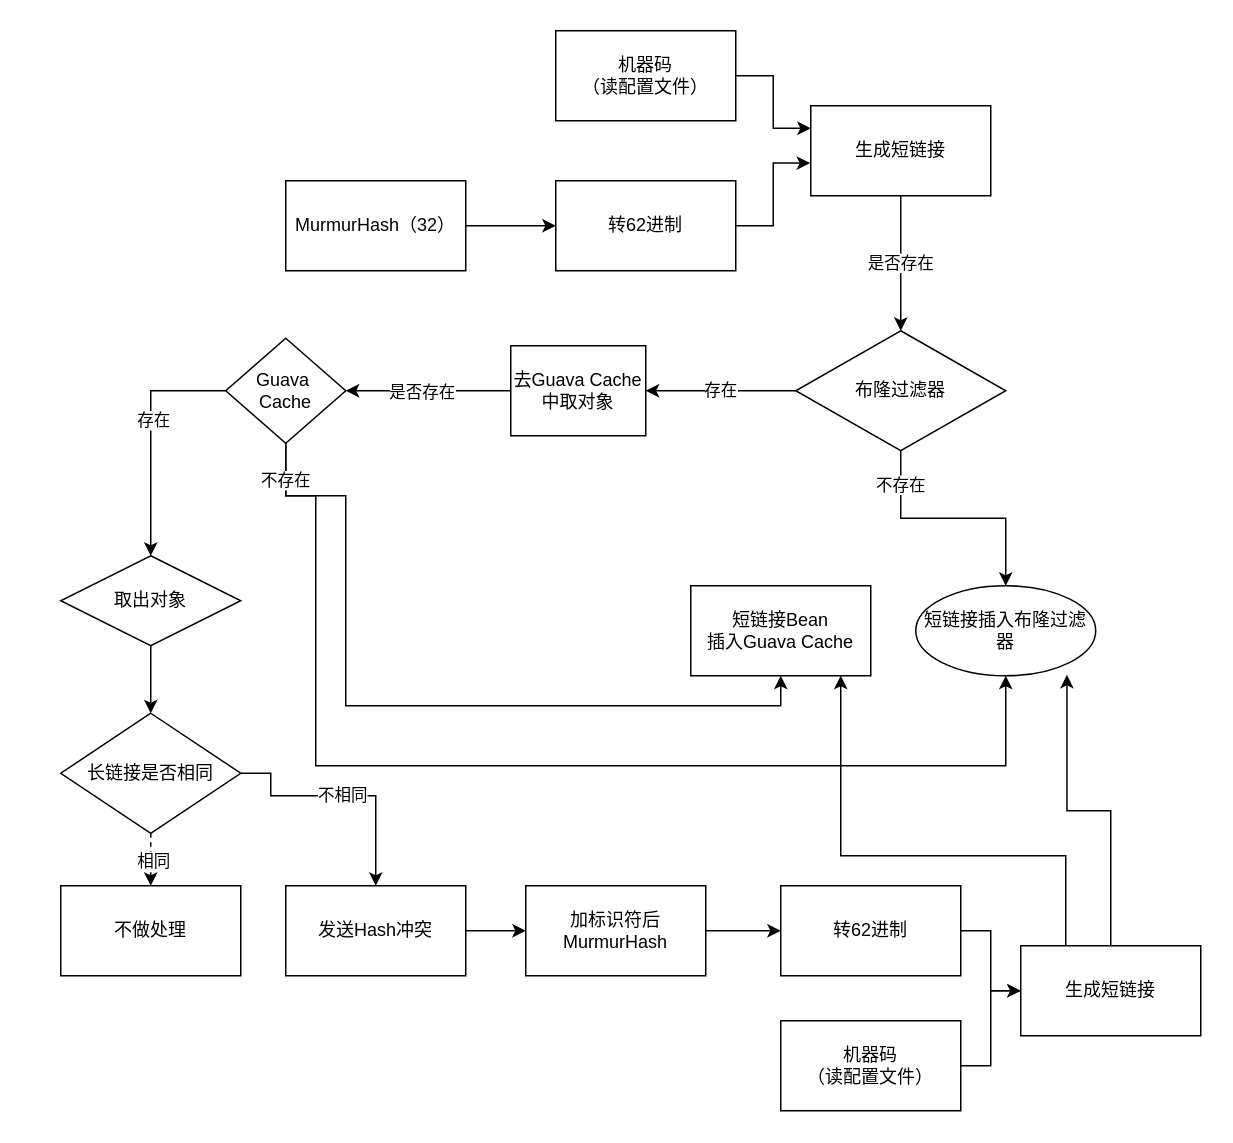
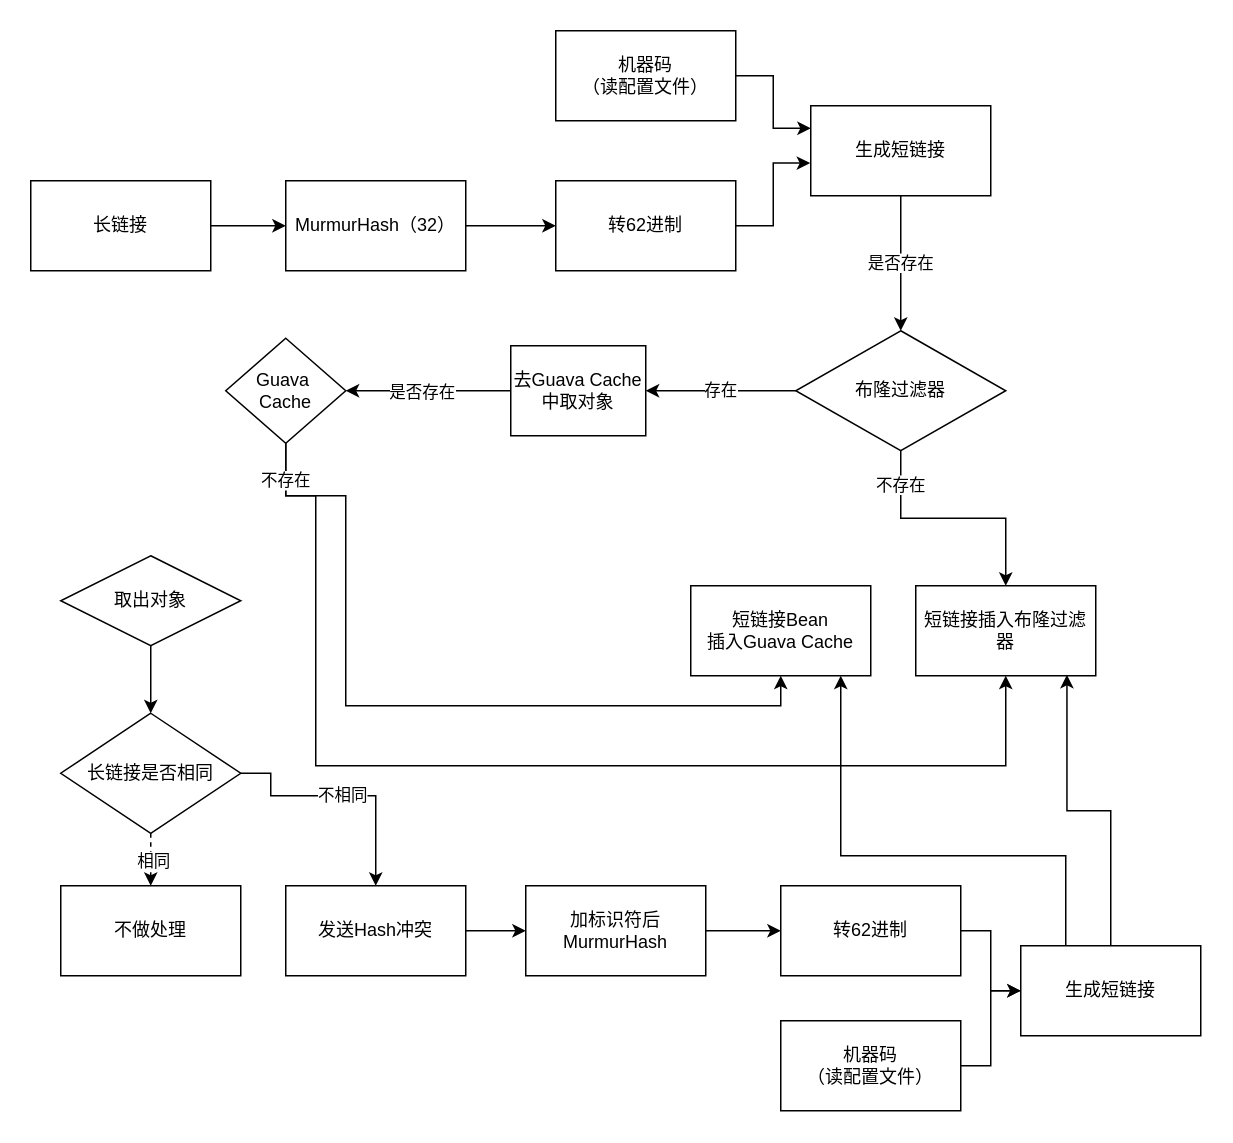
node "长链接": added
edge "长链接" -> "MurmurHash（32）": added
edge "Guava Cache" -> "取出对象": removed, label "存在"
node "短链接插入布隆过滤器": shape ellipse -> rectangle
